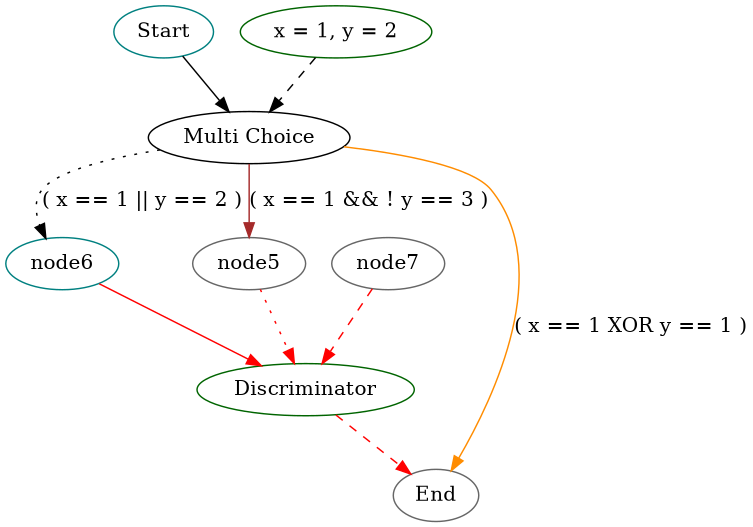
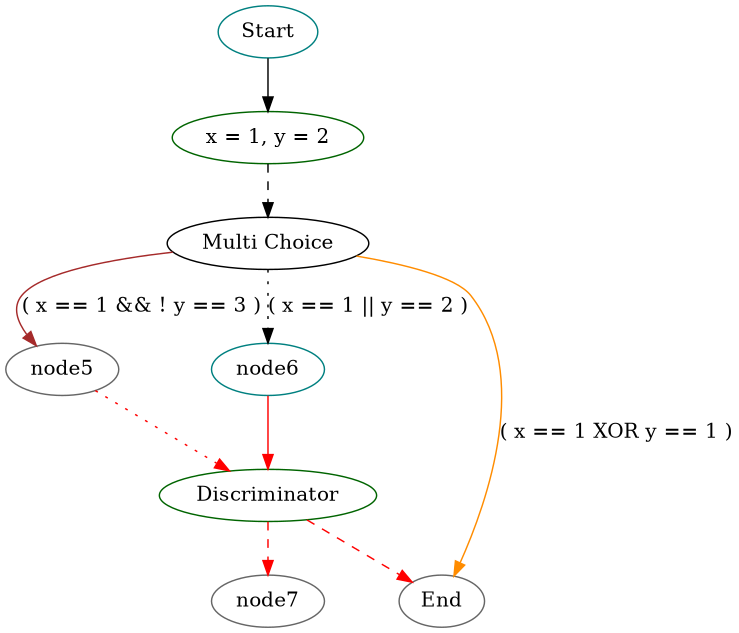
edge "Start" -> "Multi Choice": now "Start" -> "x = 1, y = 2"
edge "node7" -> "Discriminator": reversed
